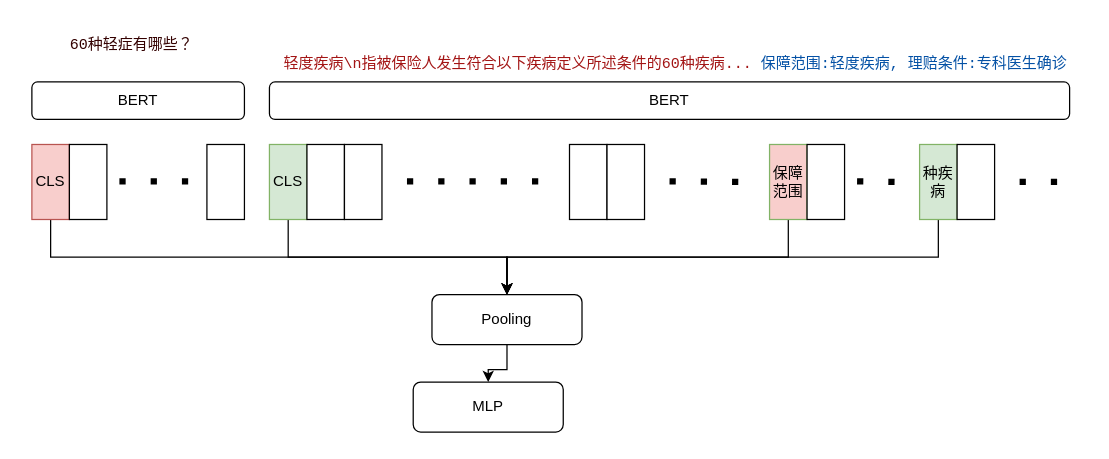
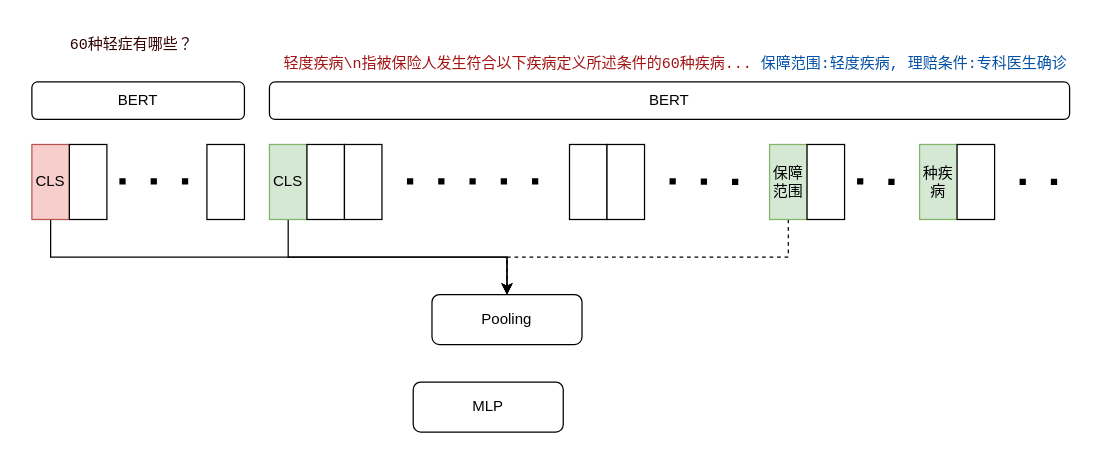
node "保障范围": fillcolor #f8cecc -> #d5e8d4
edge "保障范围" -> "Pooling": style solid -> dashed
edge "种疾病" -> "Pooling": removed
edge "Pooling" -> "MLP": removed
